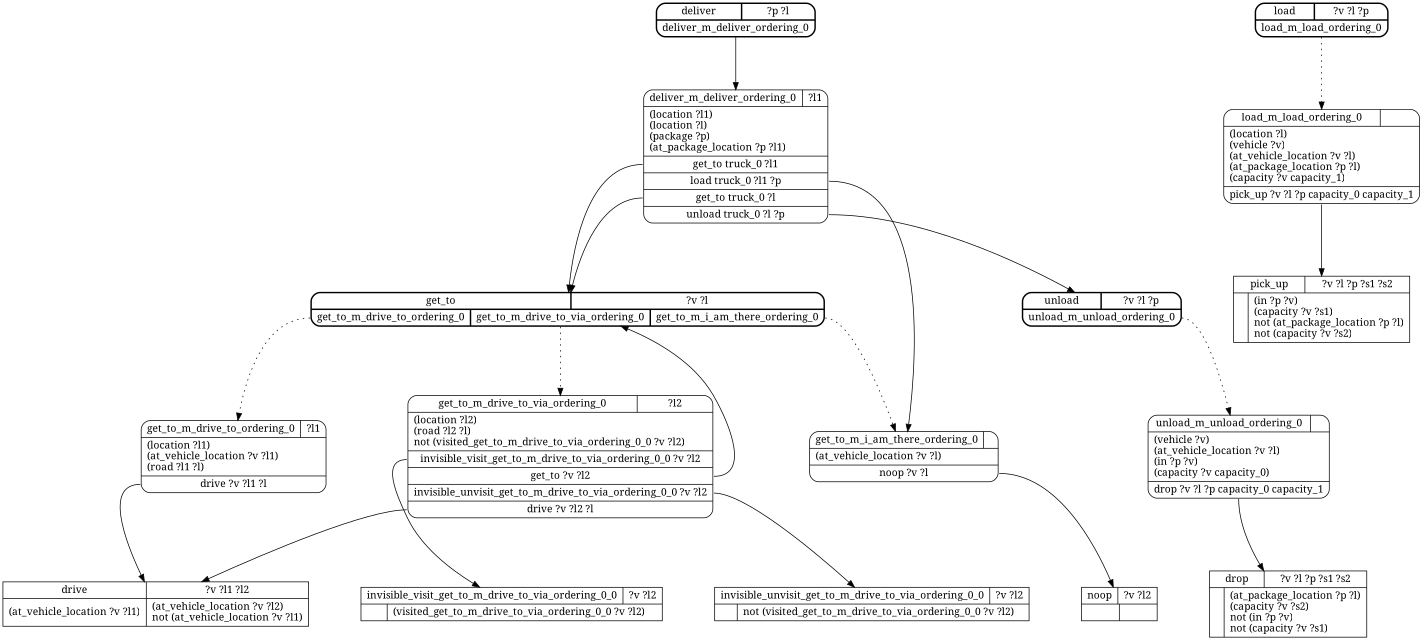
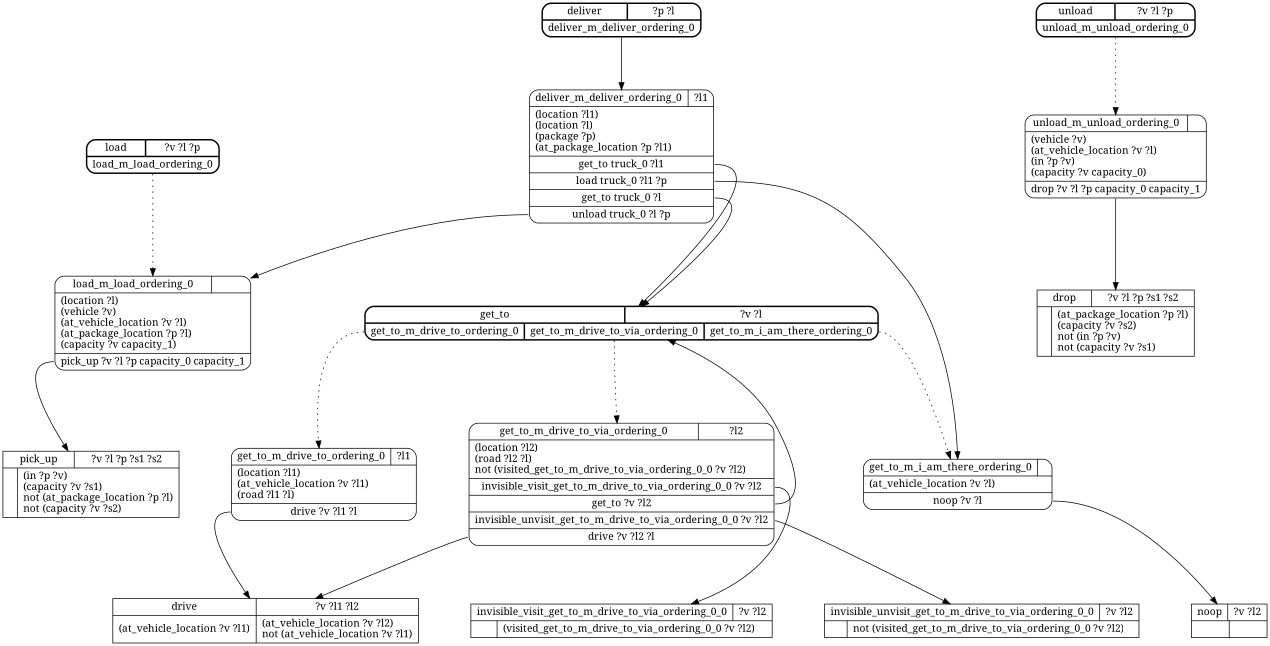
edge "deliver_m_deliver_ordering_0" -> "unload": now "deliver_m_deliver_ordering_0" -> "load_m_load_ordering_0"
